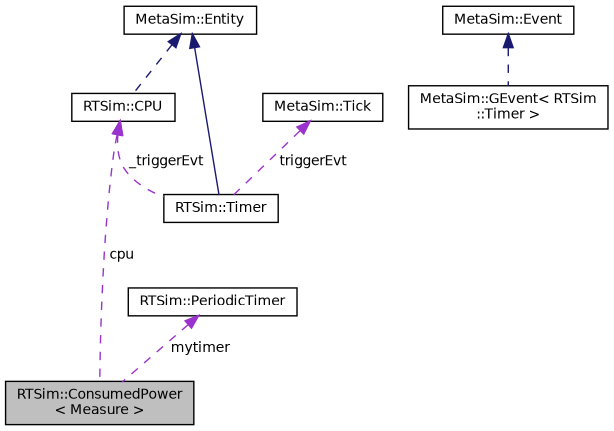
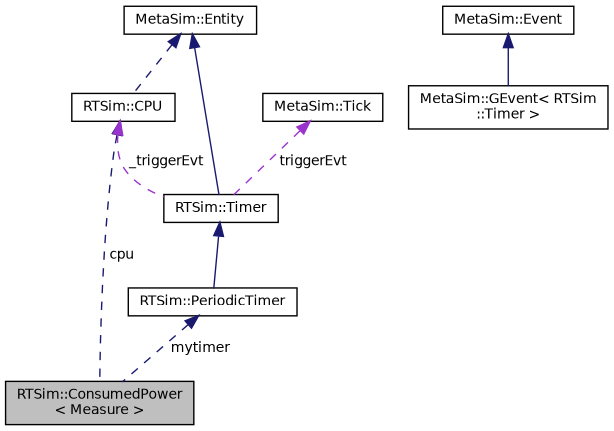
edge "MetaSim::GEvent< RTSim ::Timer >" -> "MetaSim::Event": style dashed -> solid
edge "RTSim::ConsumedPower < Measure >" -> "RTSim::CPU": color darkorchid3 -> midnightblue
edge "RTSim::PeriodicTimer" -> "RTSim::Timer": added
edge "RTSim::ConsumedPower < Measure >" -> "RTSim::PeriodicTimer": color darkorchid3 -> midnightblue
